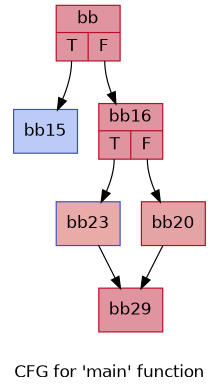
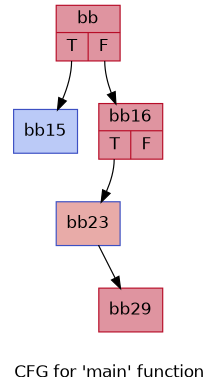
node "bb20": removed
